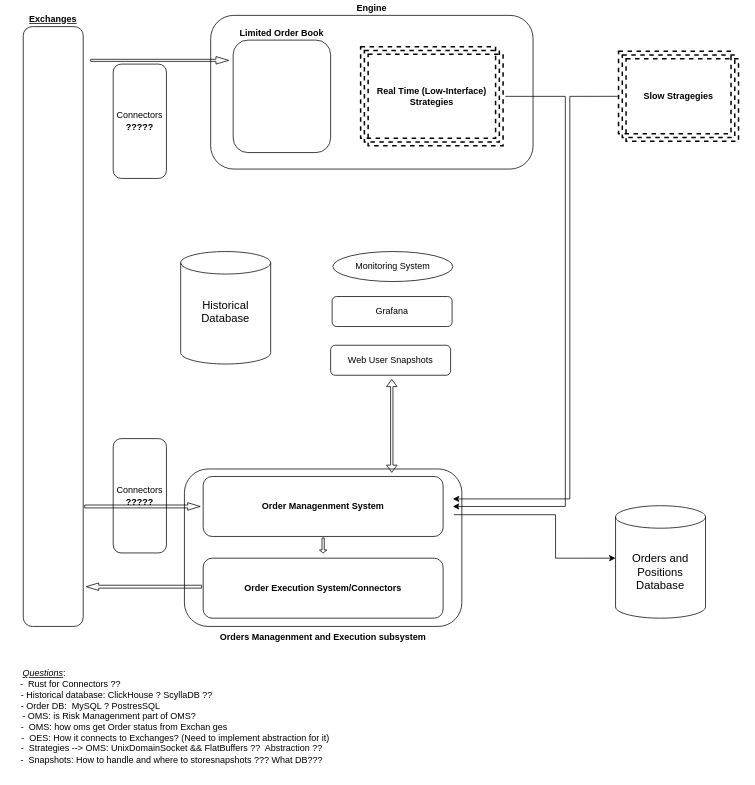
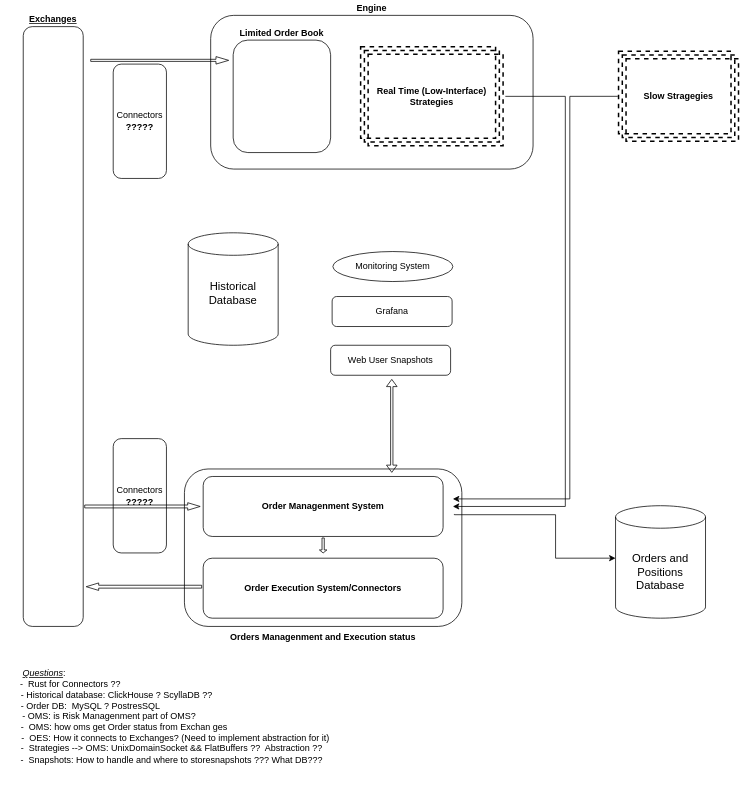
node "Historical Database": moved (225, 308) -> (233, 289)
node "Orders Managenment and Execution subsystem": label "Orders Managenment and Execution subsystem" -> "Orders Managenment and Execution status"
